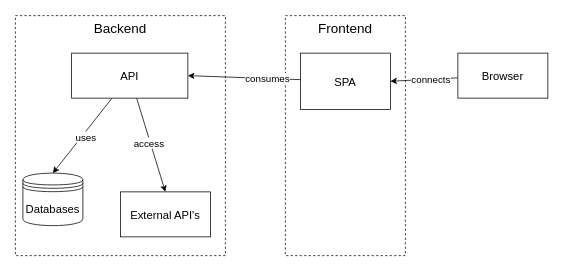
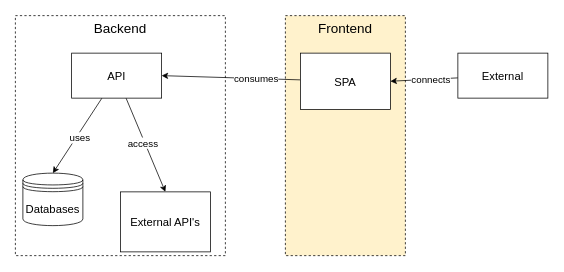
node "API": size 116x45 -> 90x45
node "Browser": label "Browser" -> "External"
node "Frontend": fillcolor #ffffff -> #fff2cc
node "External API's": size 90x45 -> 90x60
